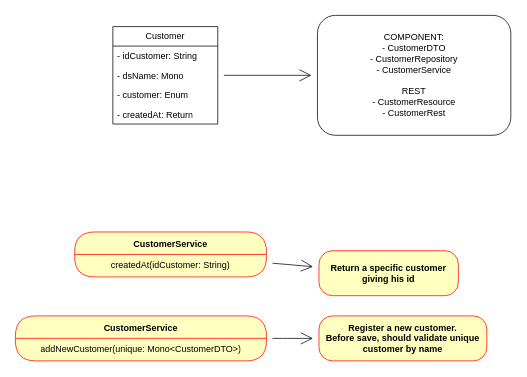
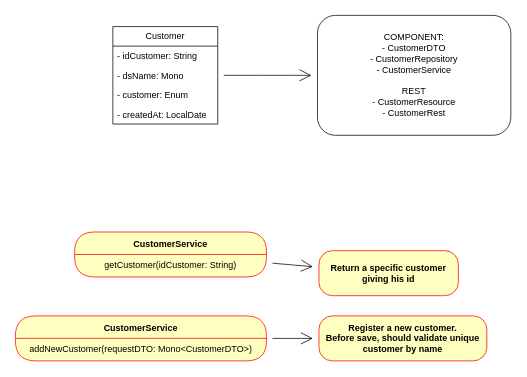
node "- createdAt: Return": label "- createdAt: Return" -> "- createdAt: LocalDate"
node "createdAt(idCustomer: String)": label "createdAt(idCustomer: String)" -> "getCustomer(idCustomer: String)"
node "addNewCustomer(unique: Mono<CustomerDTO>)": label "addNewCustomer(unique: Mono<CustomerDTO>)" -> "addNewCustomer(requestDTO: Mono<CustomerDTO>)"
